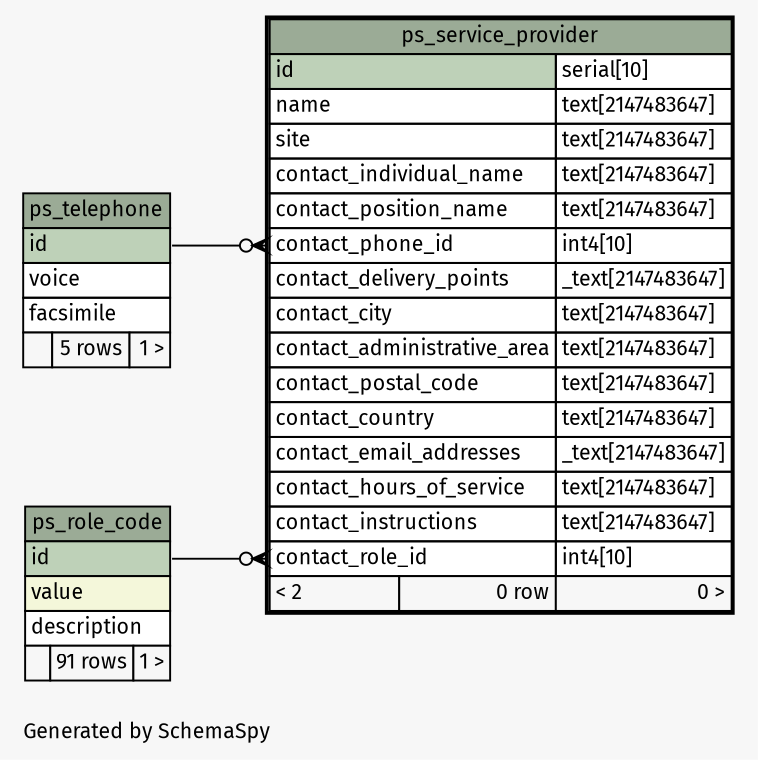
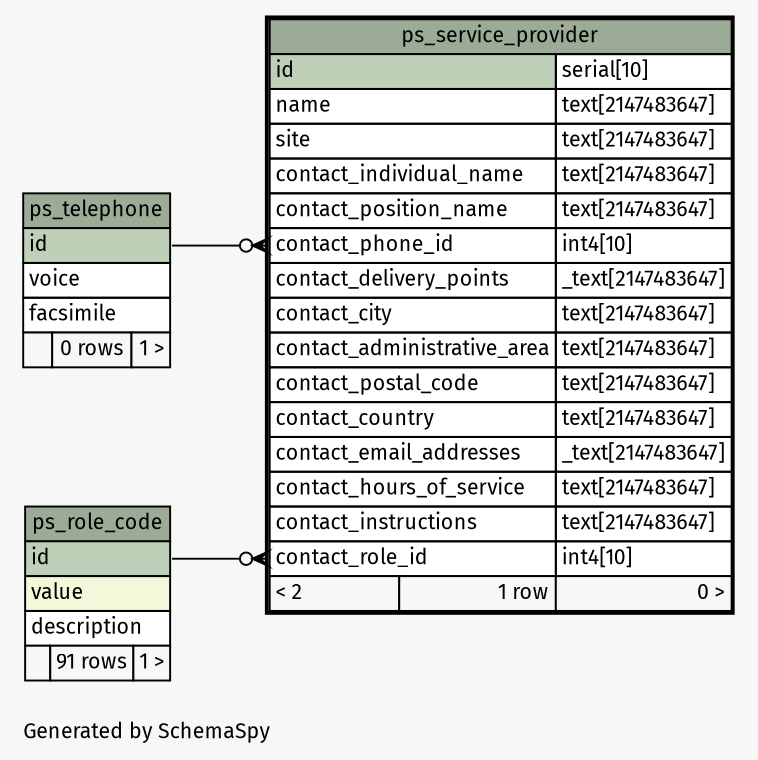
node "ps_telephone": text "5 rows" -> "0 rows"
node "ps_service_provider": text "0 row" -> "1 row"
